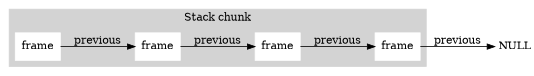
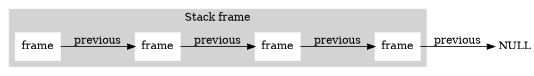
cluster "Stack chunk": label "Stack chunk" -> "Stack frame"
